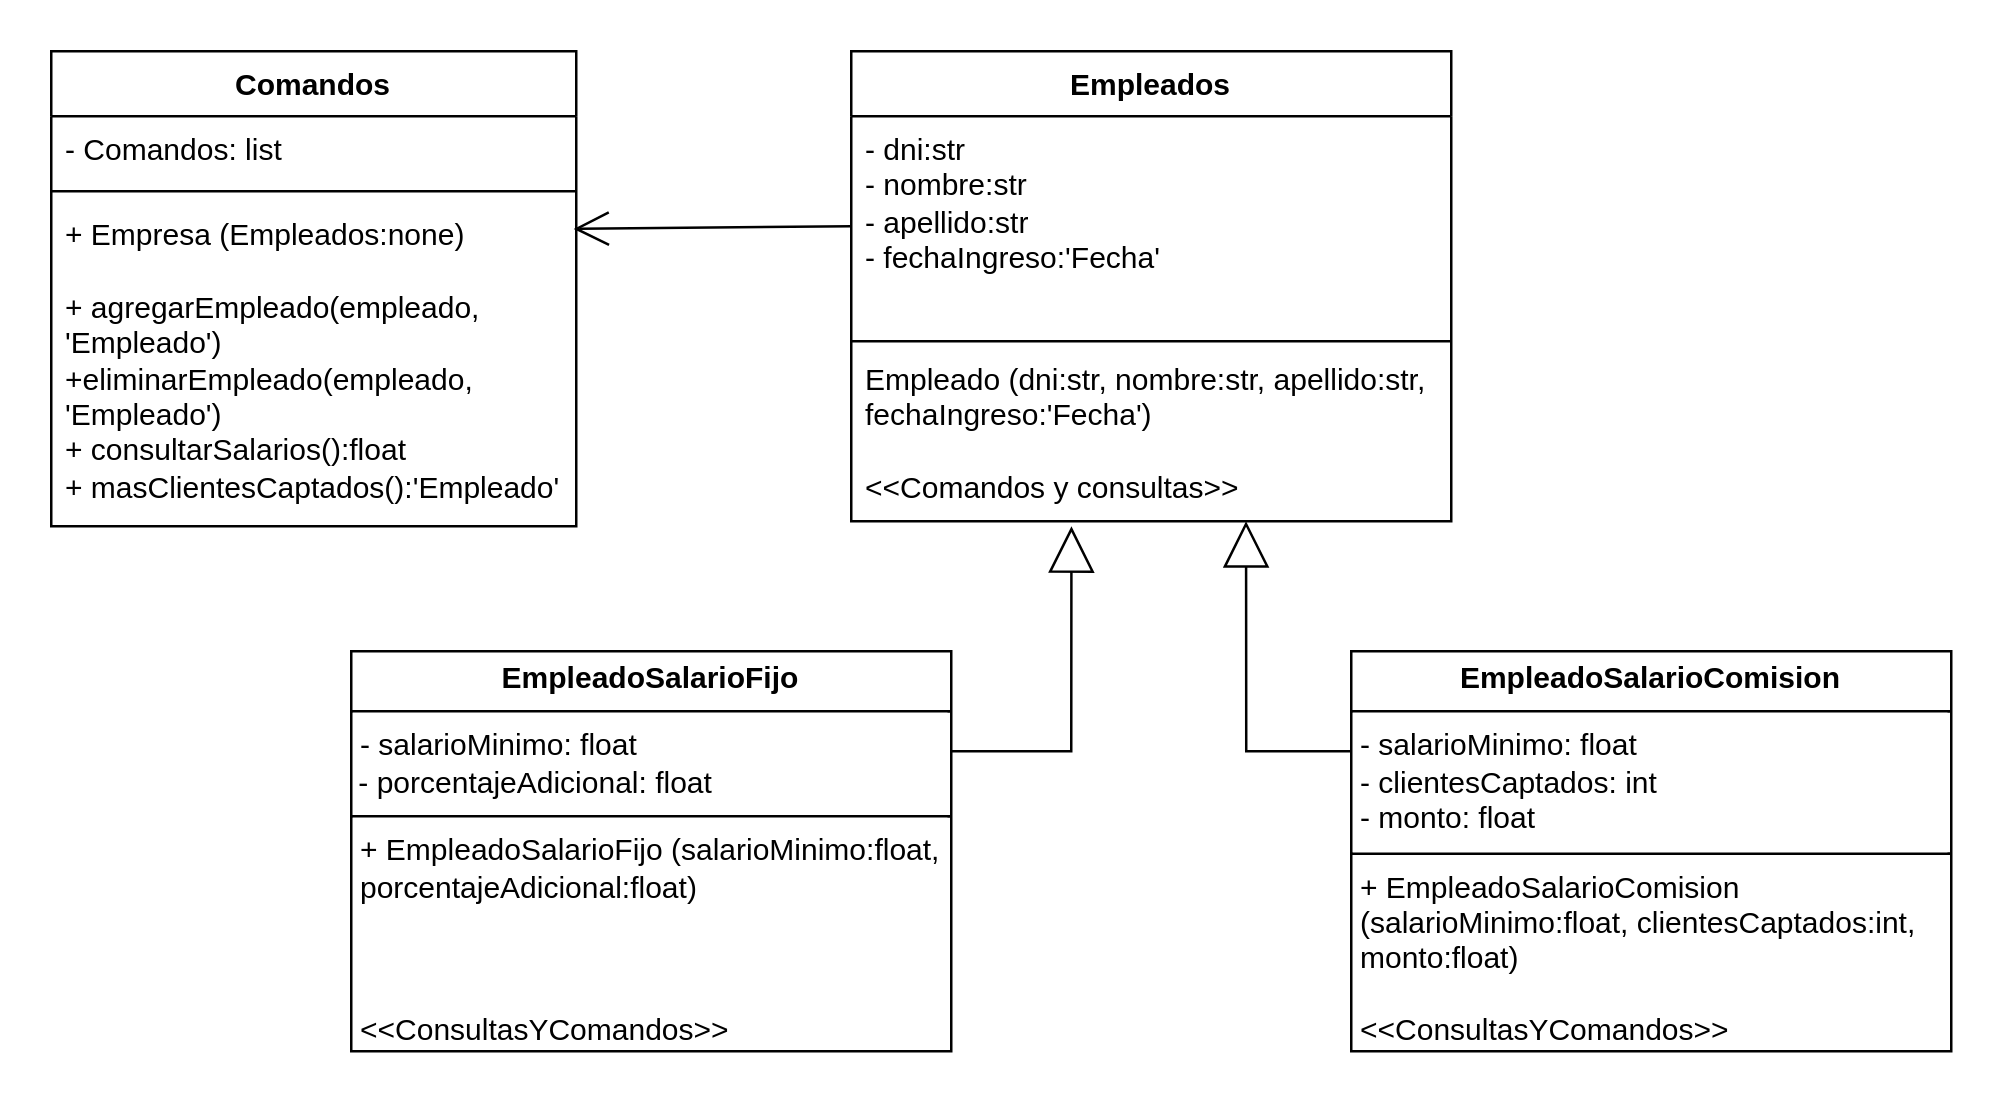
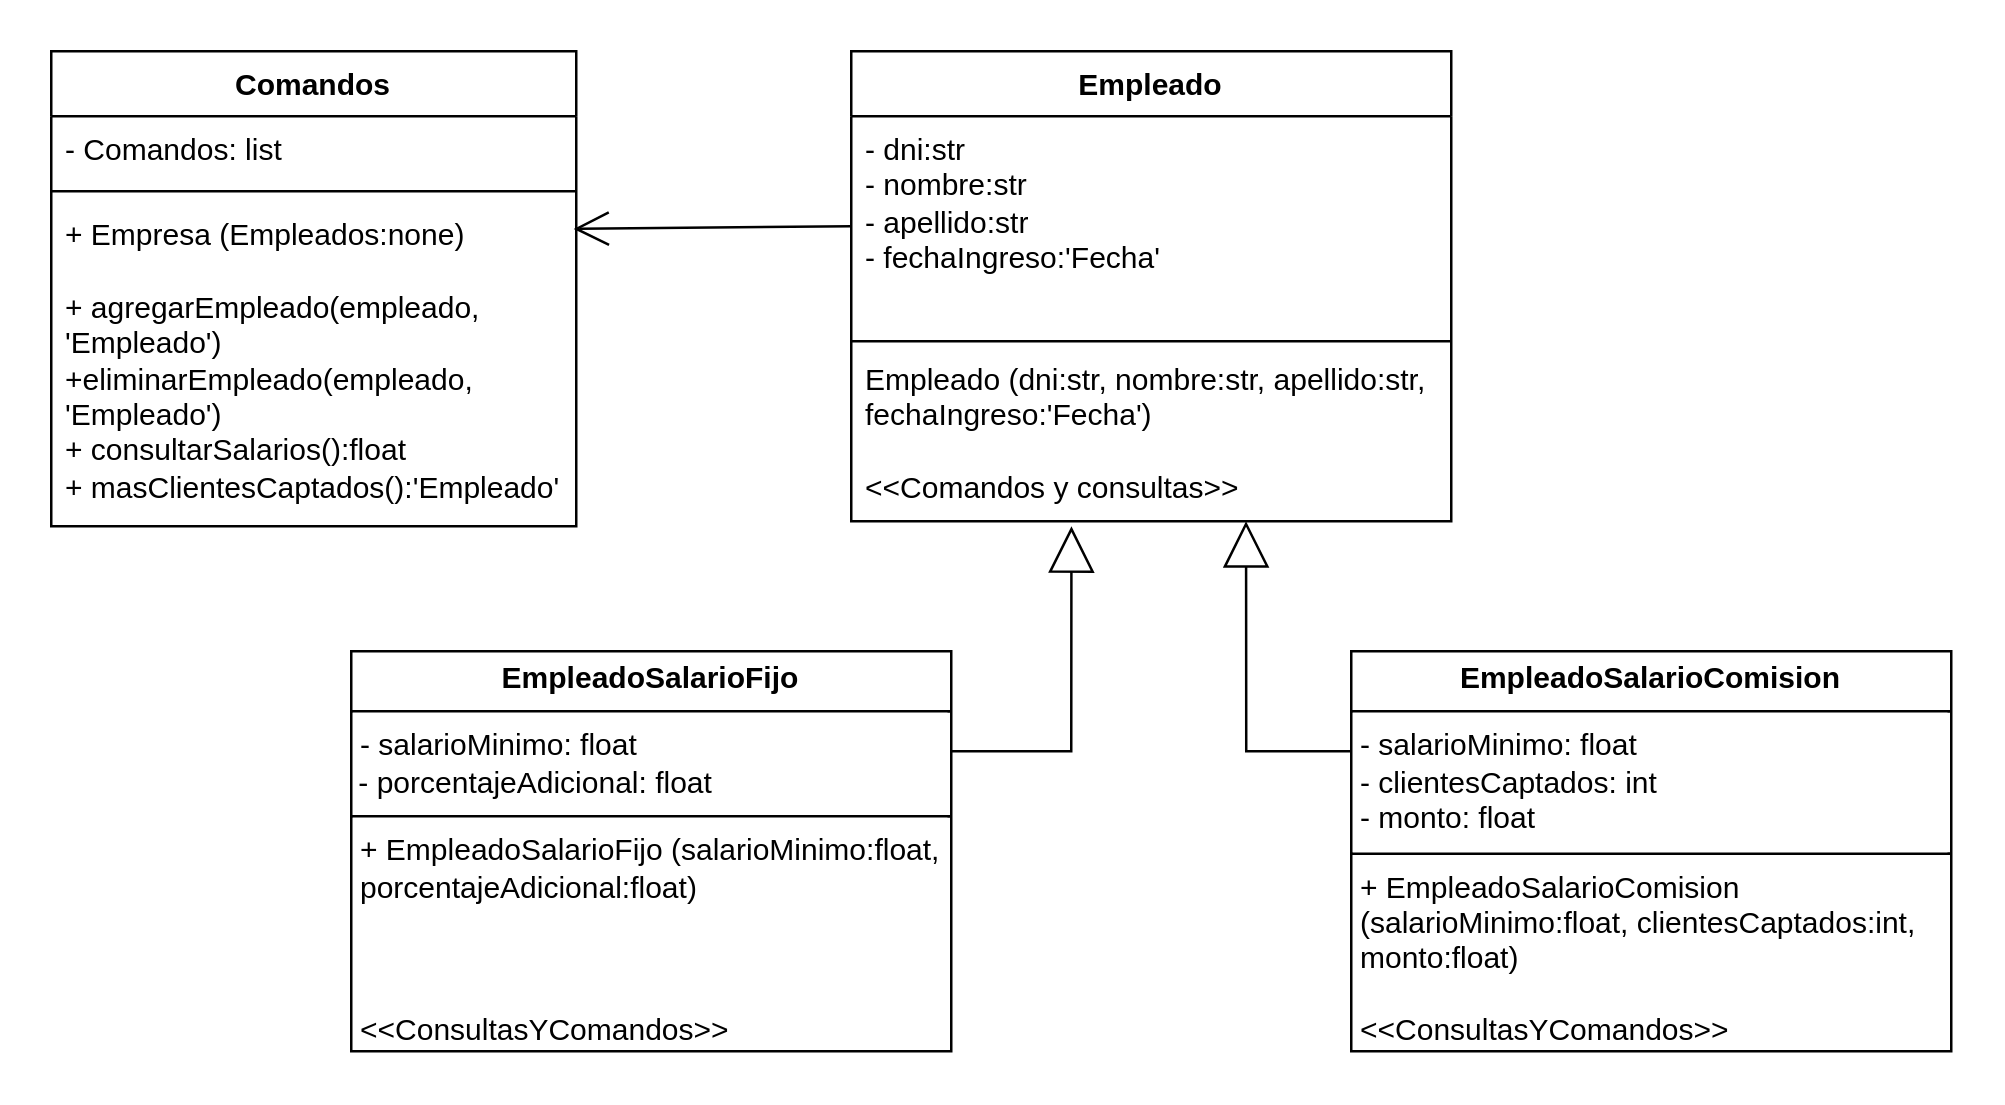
node "Empleados": label "Empleados" -> "Empleado"
